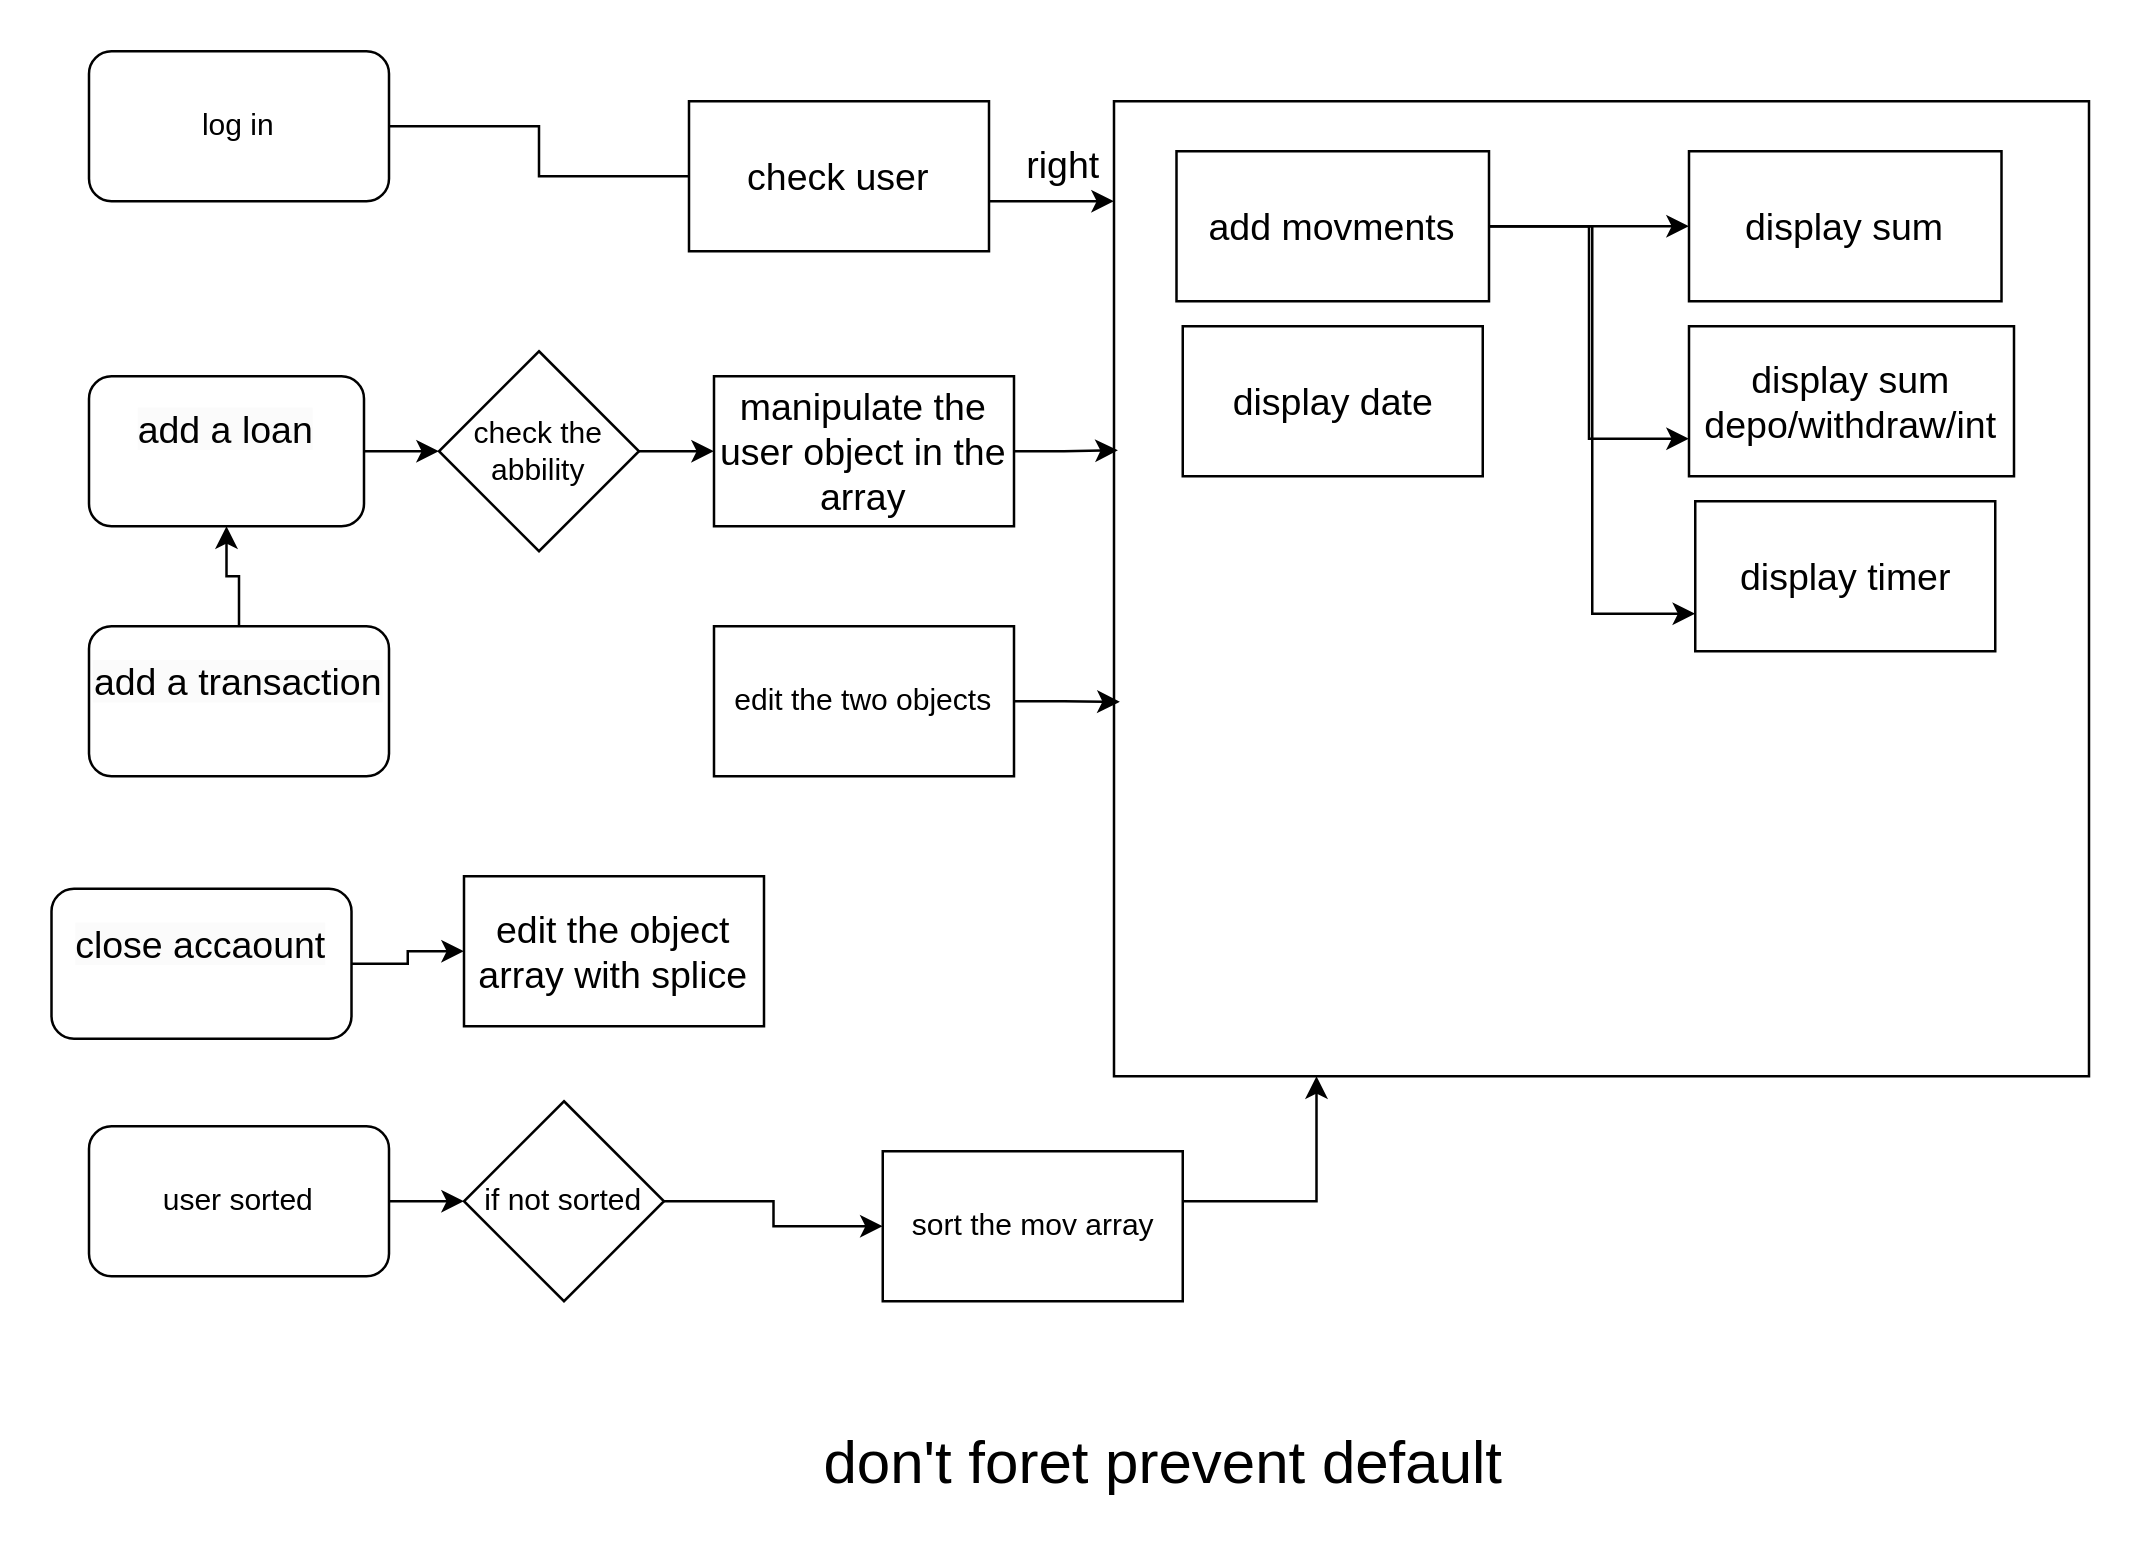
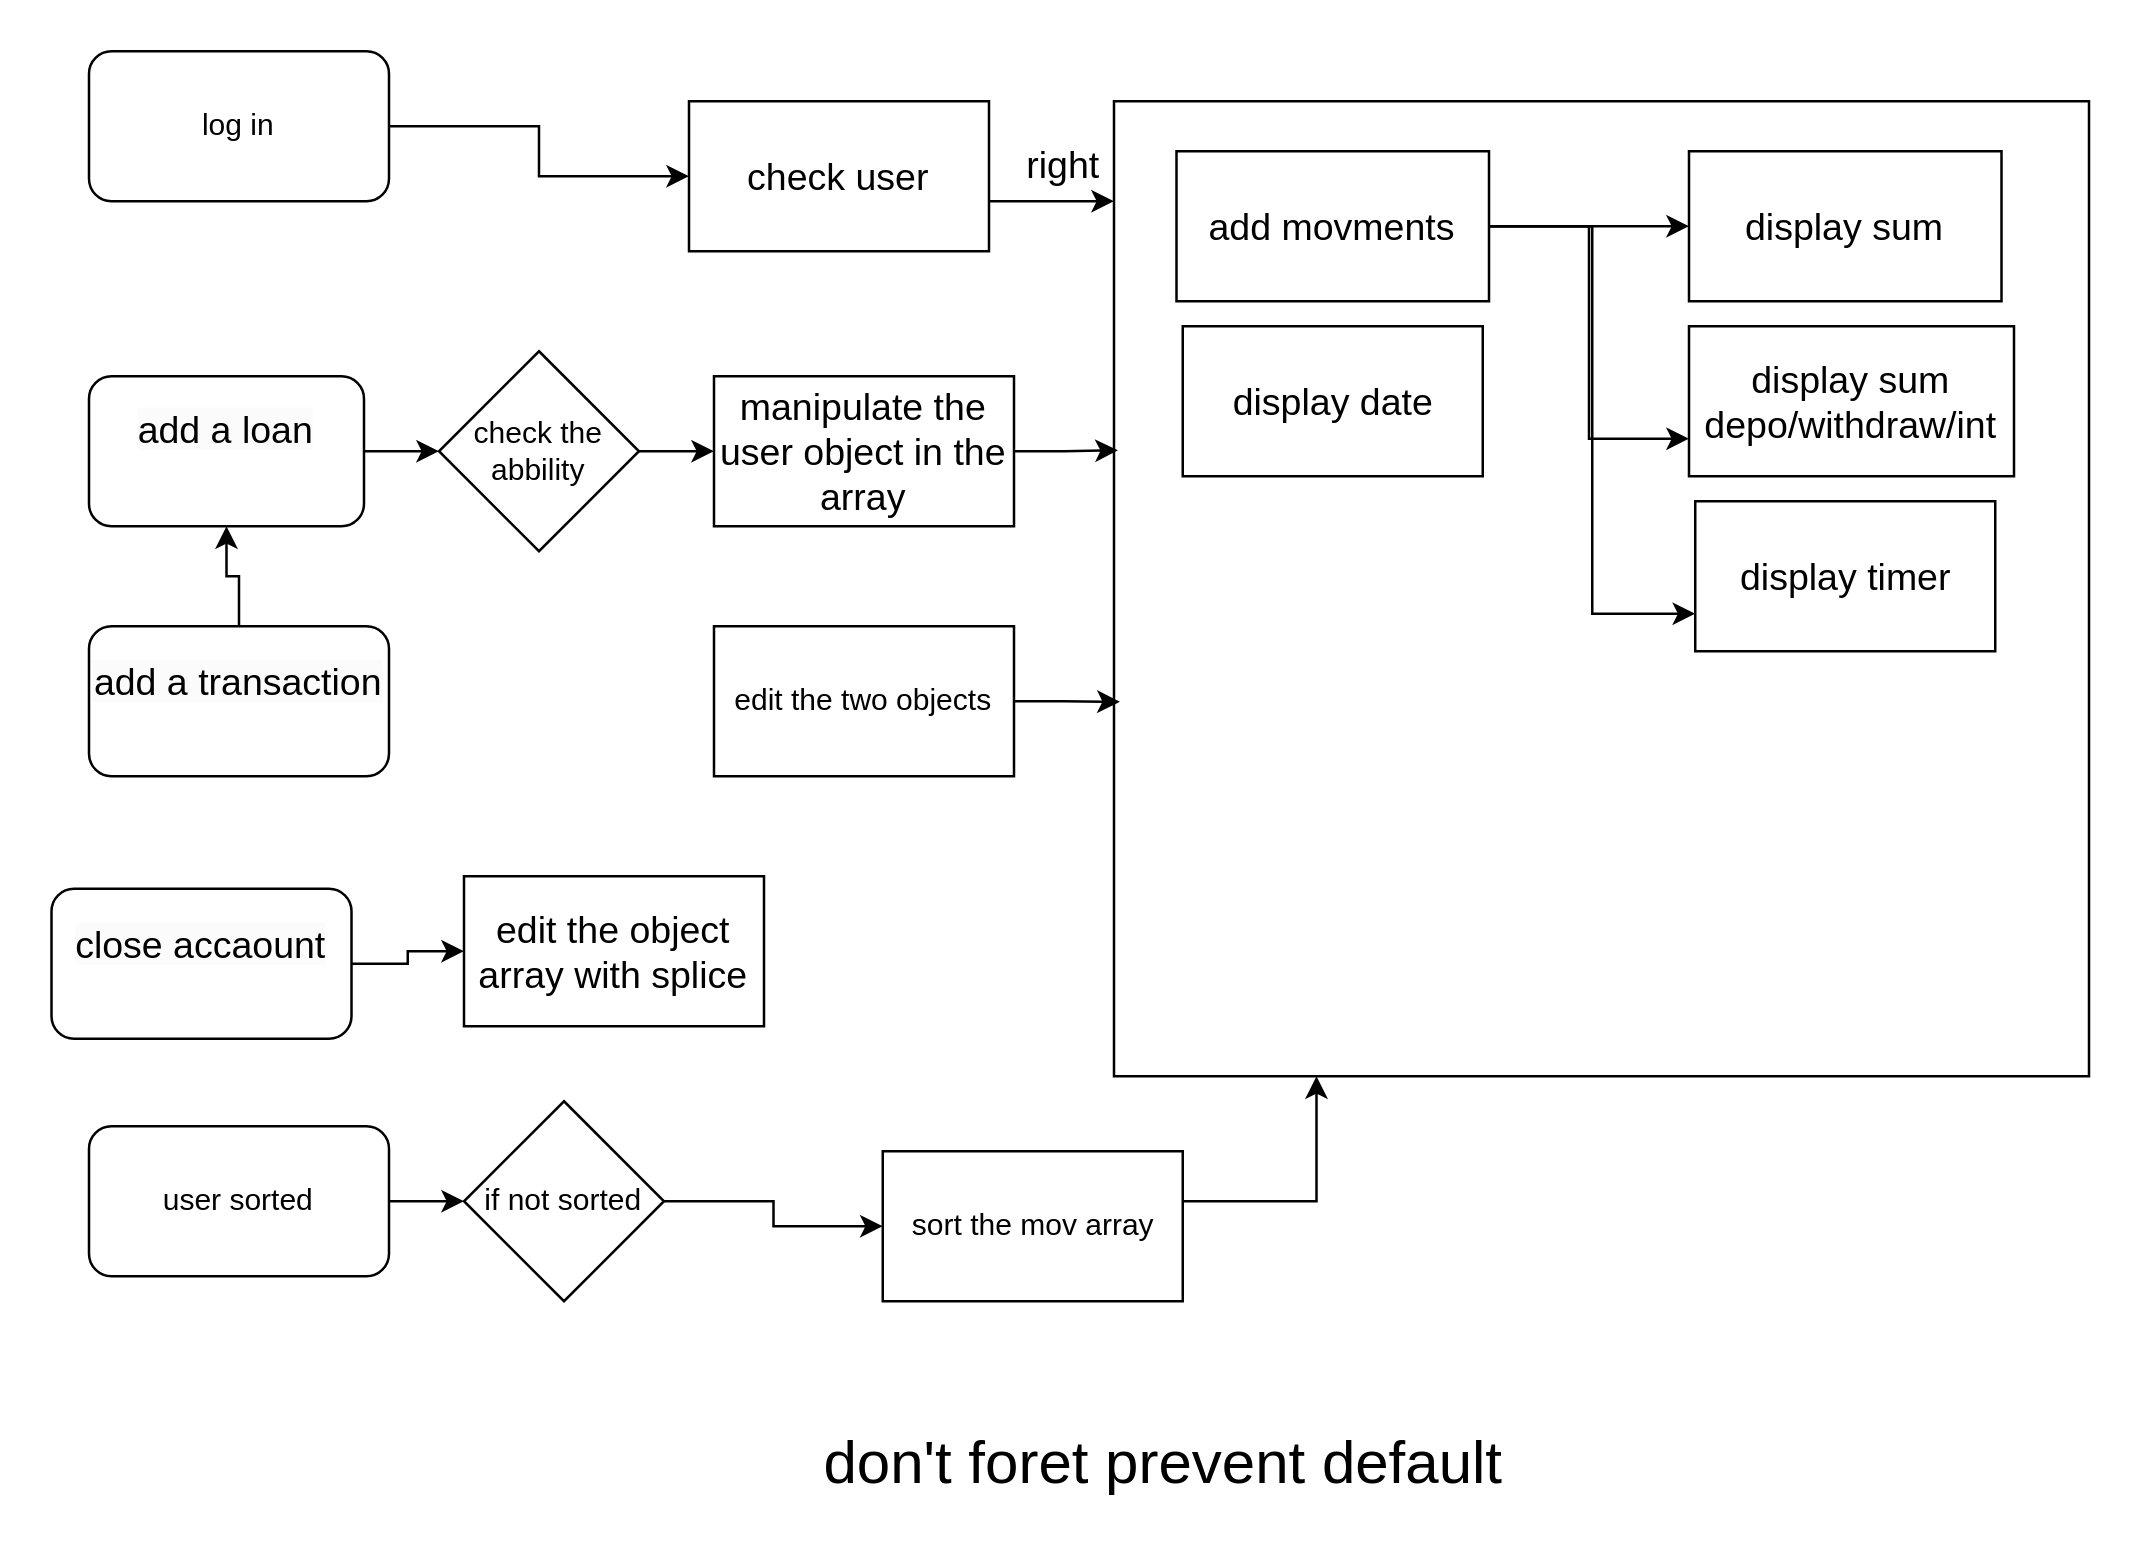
edge "log in" -- "check user": arrowhead none -> classic
